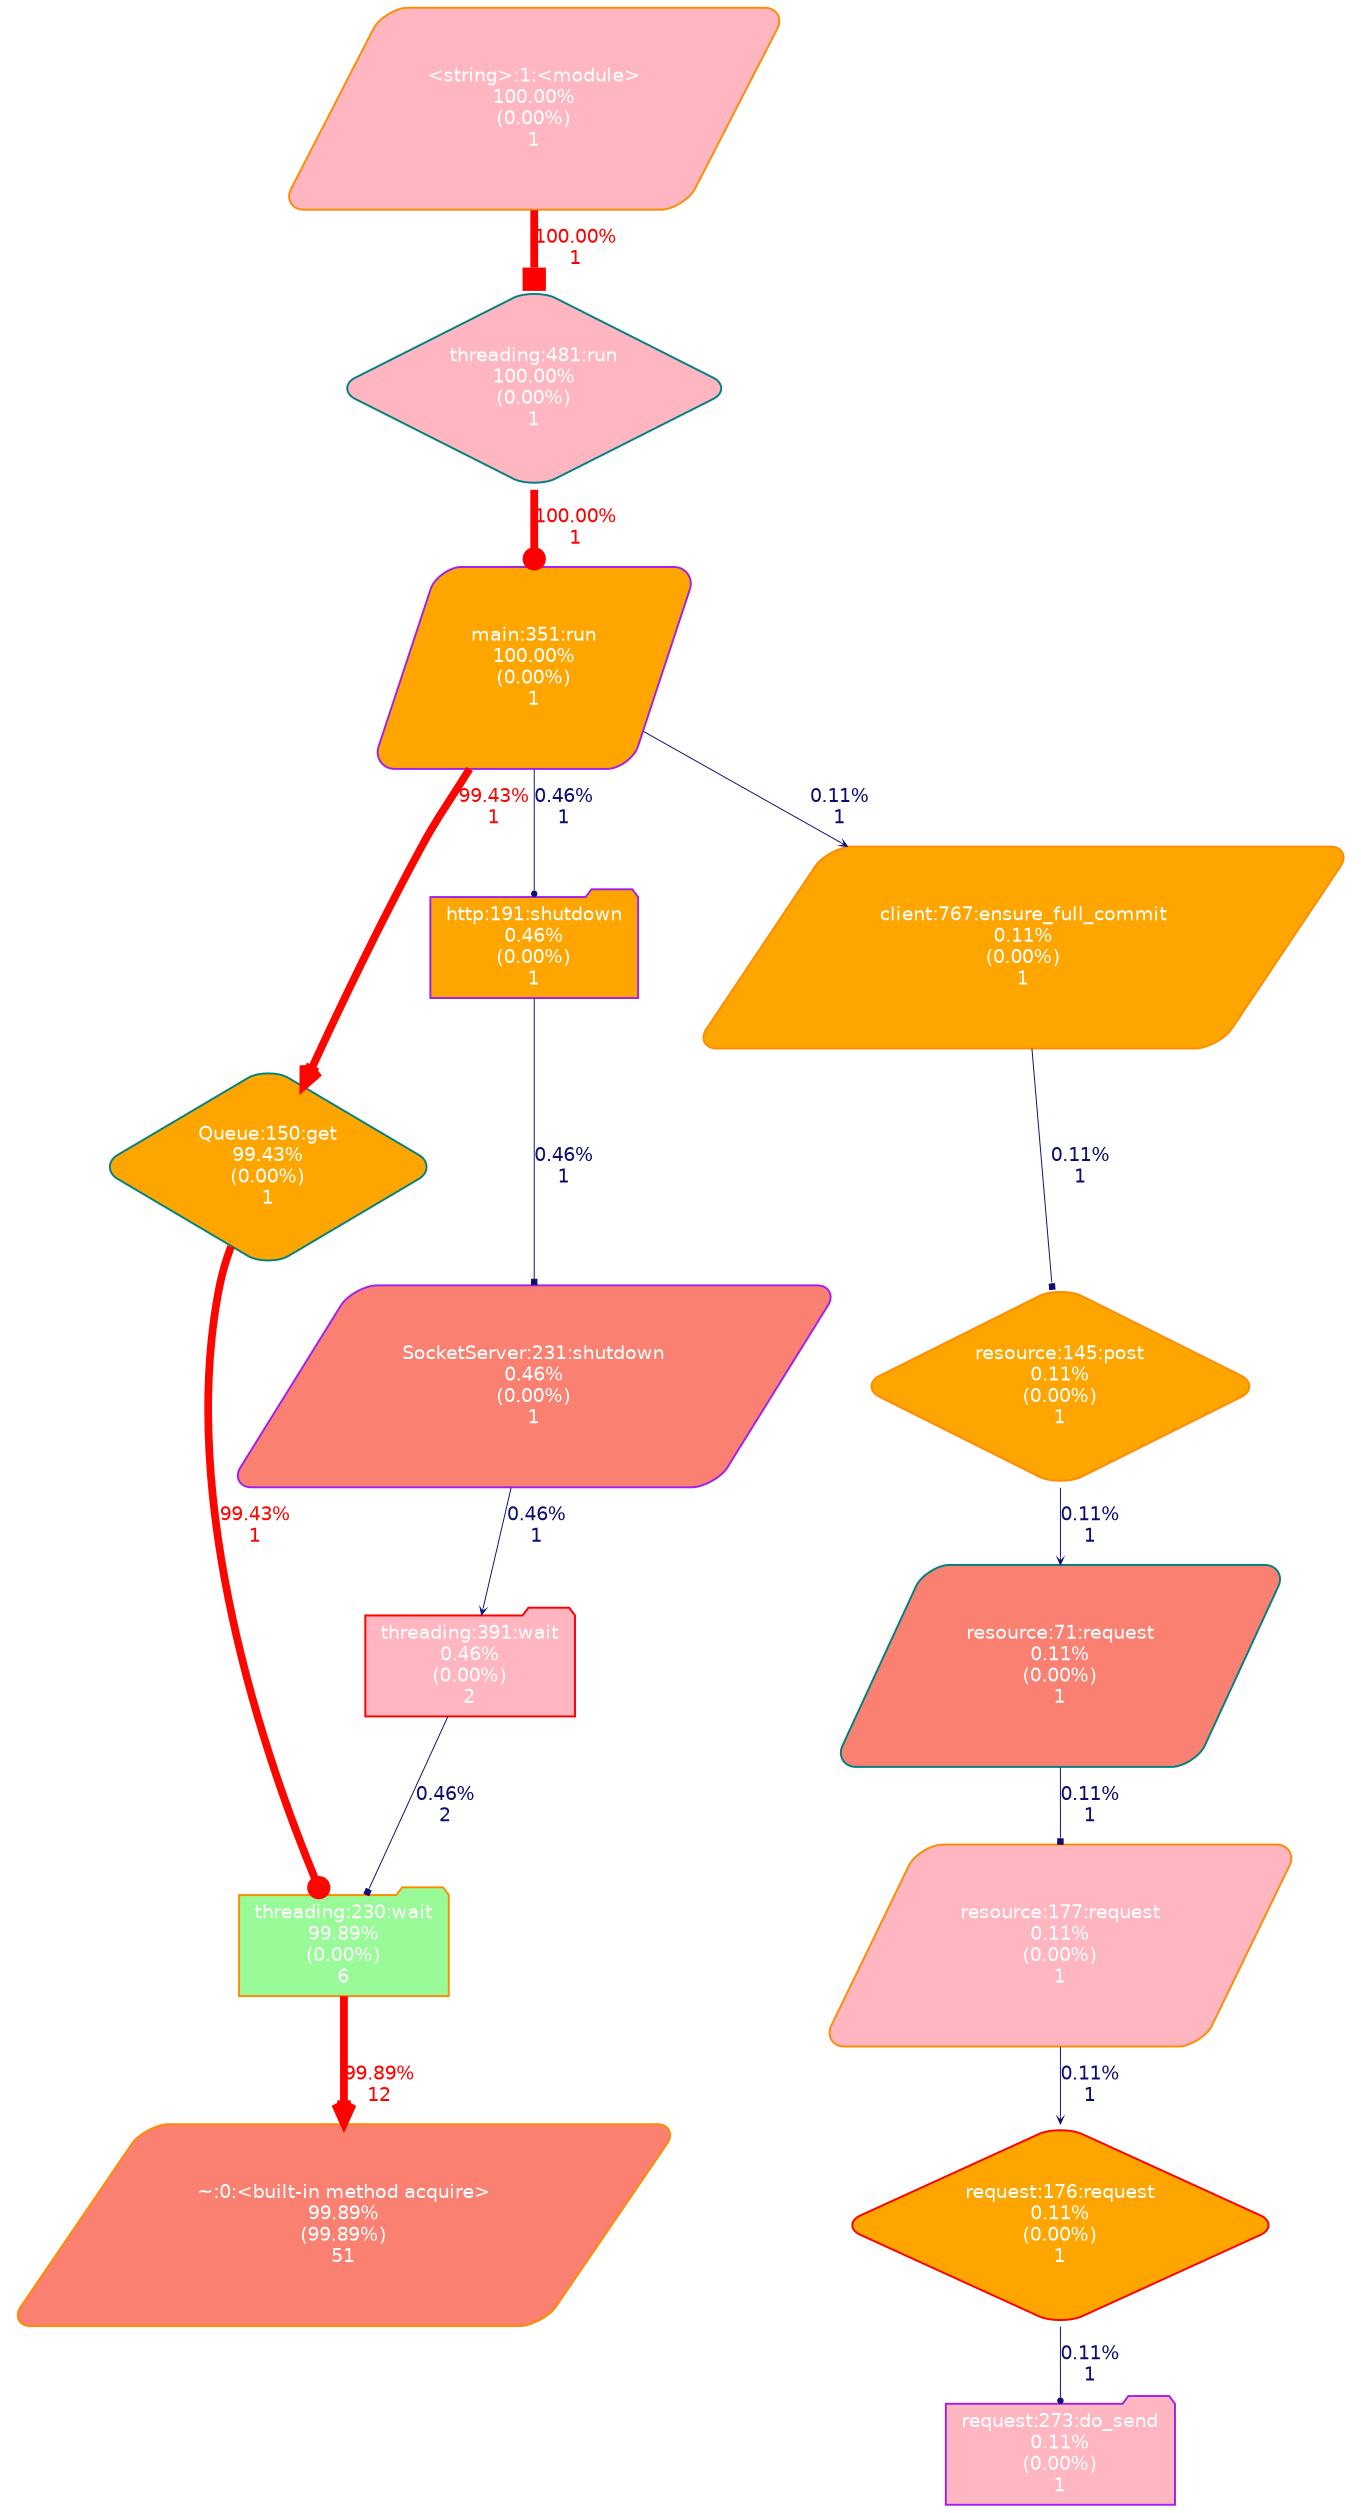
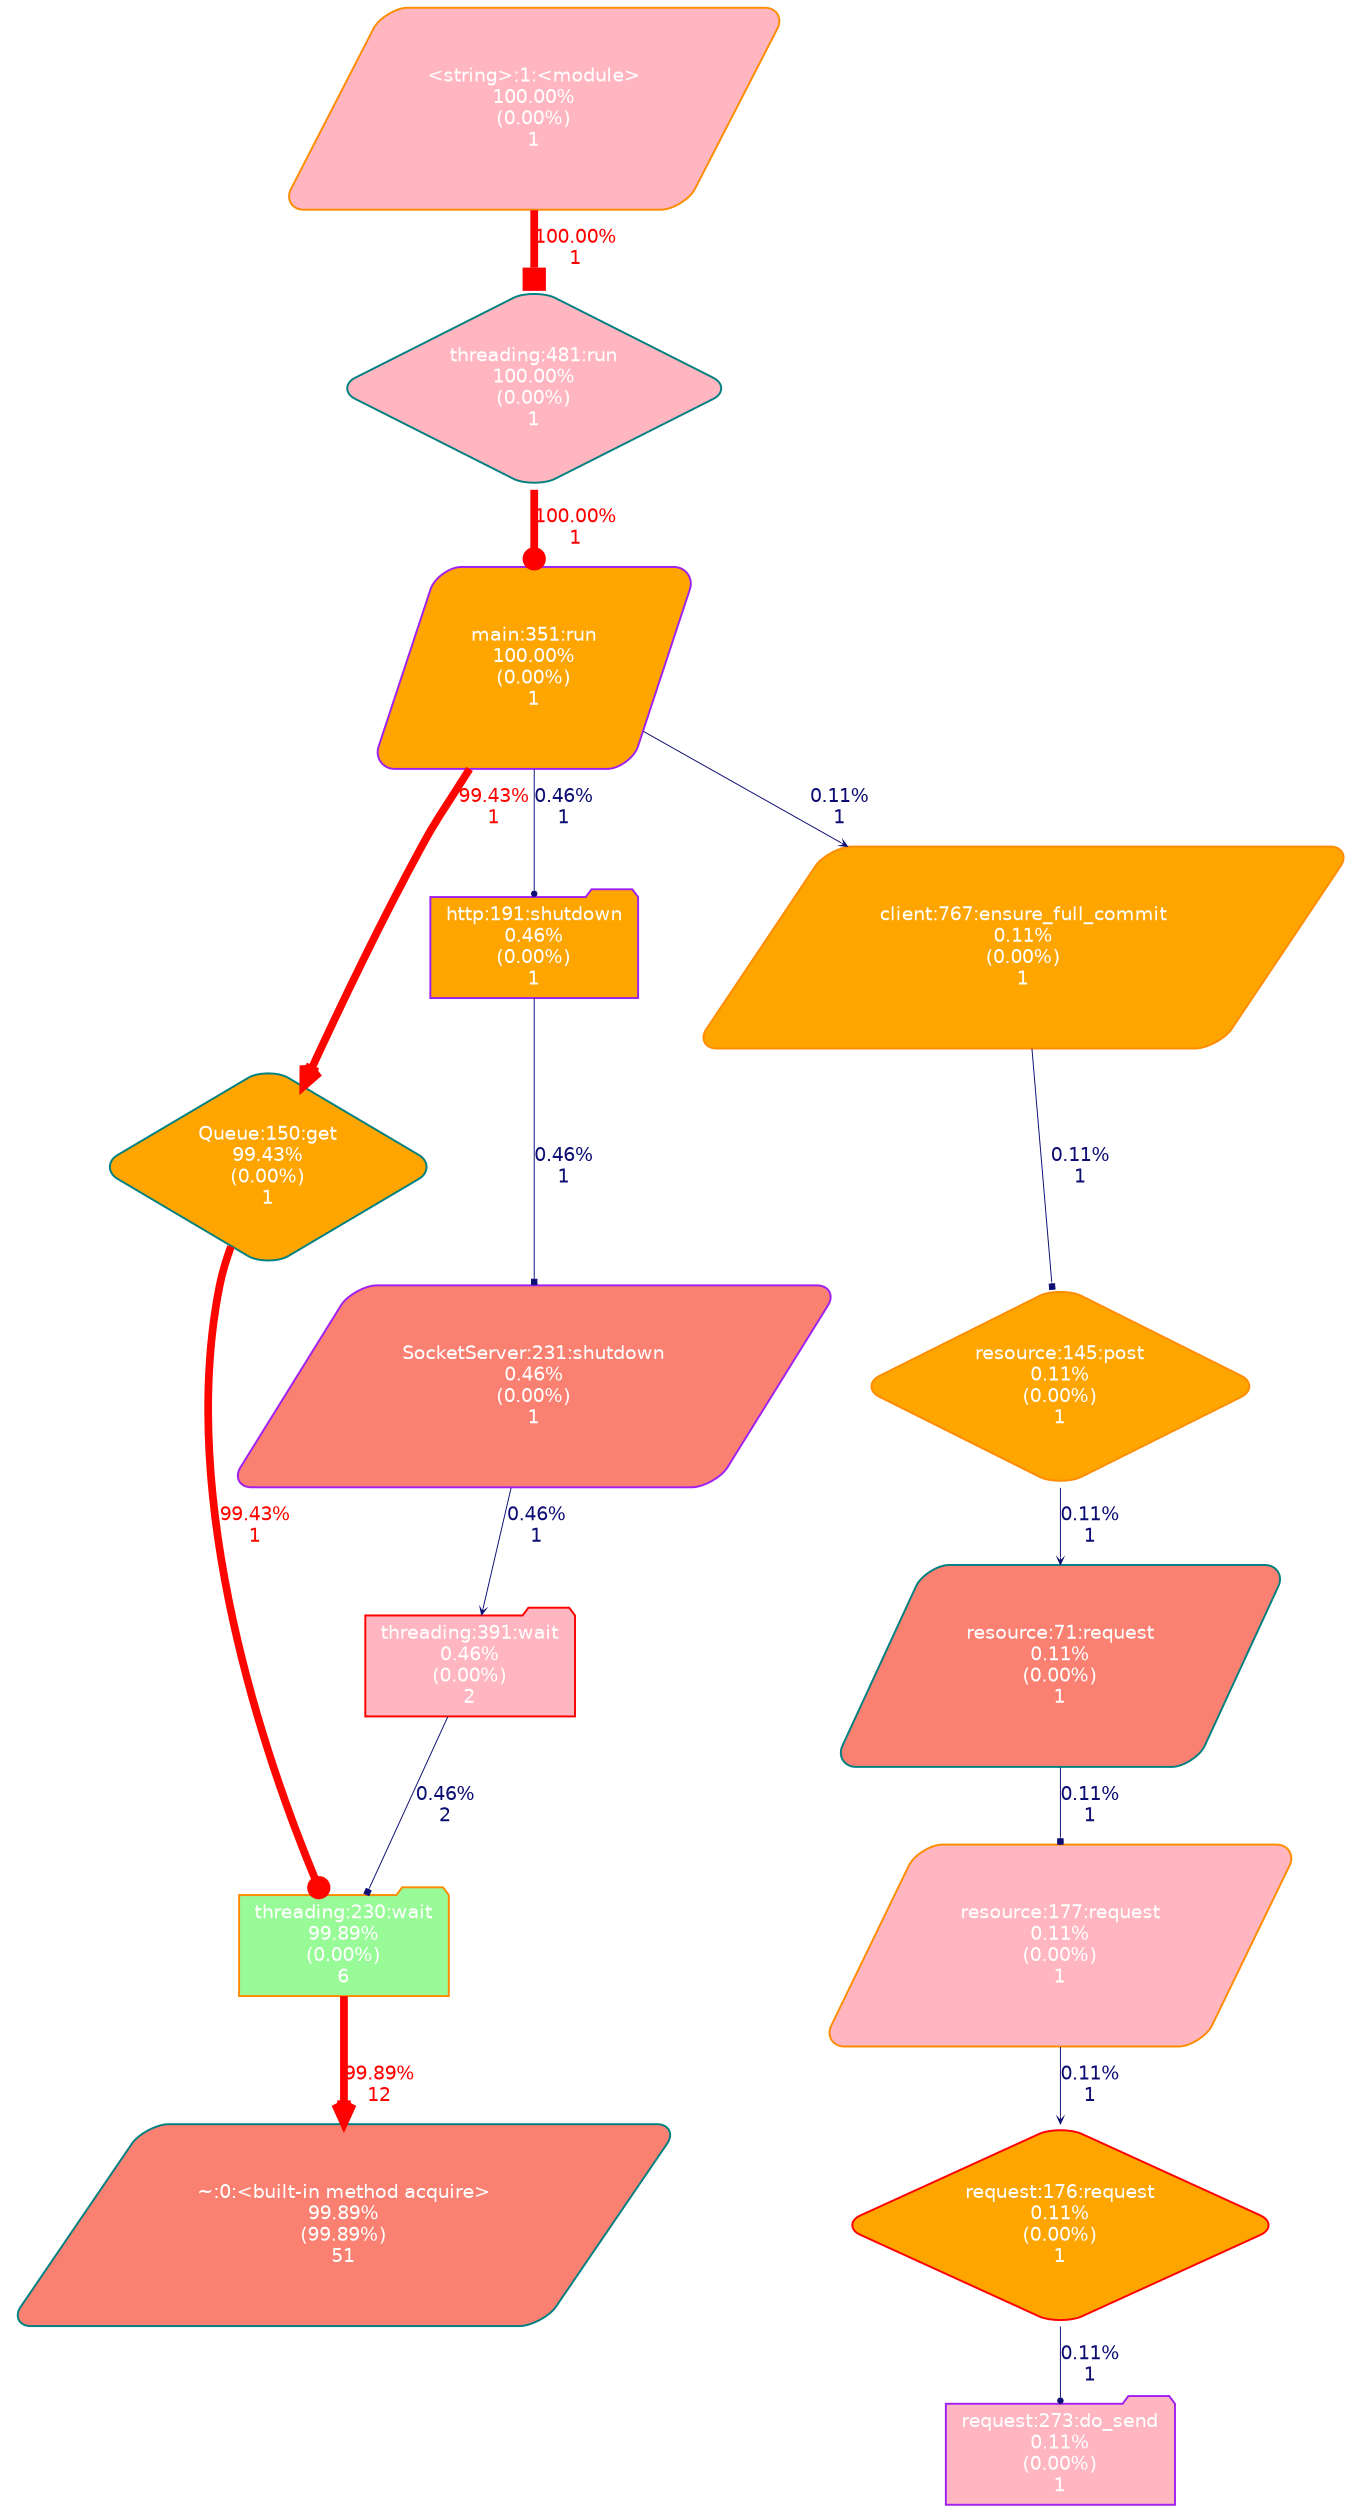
node "~:0:<built-in method acquire> 99.89% (99.89%) 51": color darkorange -> teal
